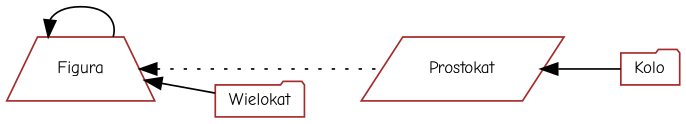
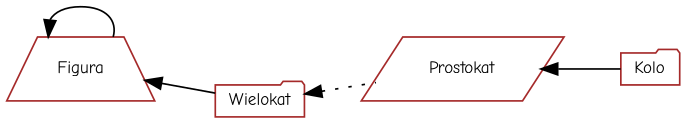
edge "Prostokat" -> "Figura": now "Prostokat" -> "Wielokat"
